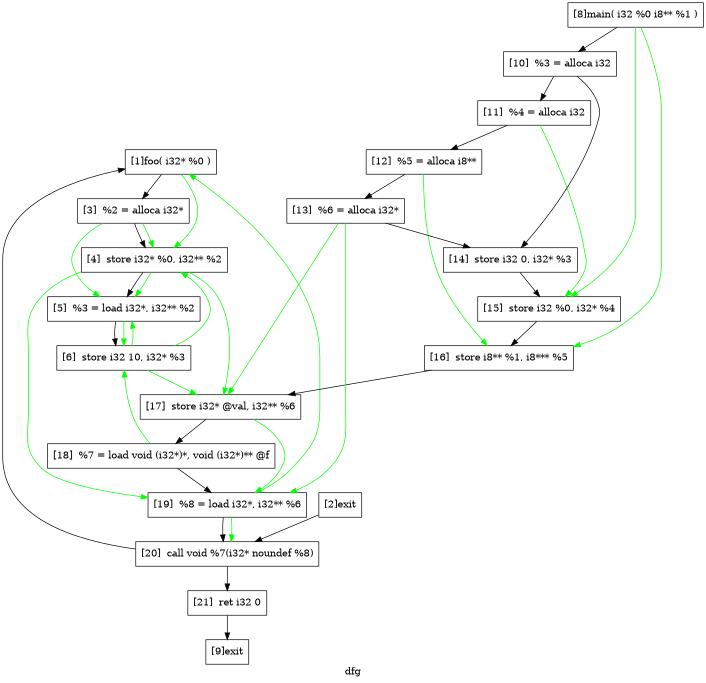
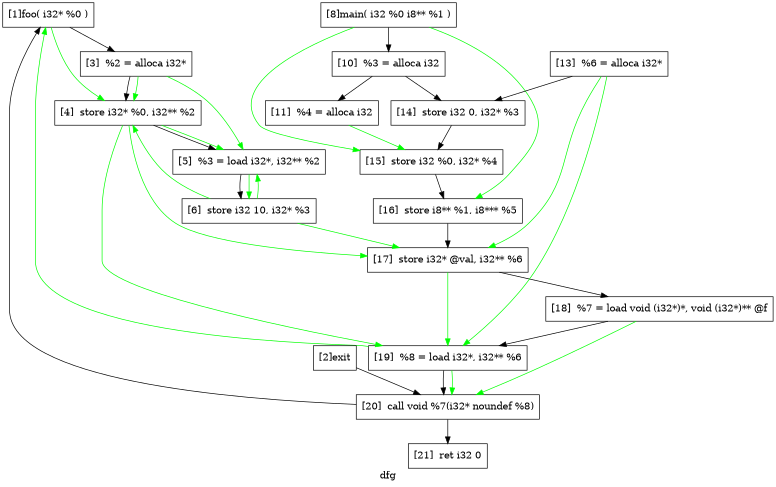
node "[12]  %5 = alloca i8**": removed
edge "[18]  %7 = load void (i32*)*, void (i32*)** @f" -> "[6]  store i32 10, i32* %3": now "[18]  %7 = load void (i32*)*, void (i32*)** @f" -> "[20]  call void %7(i32* noundef %8)"
node "[9]exit": removed
